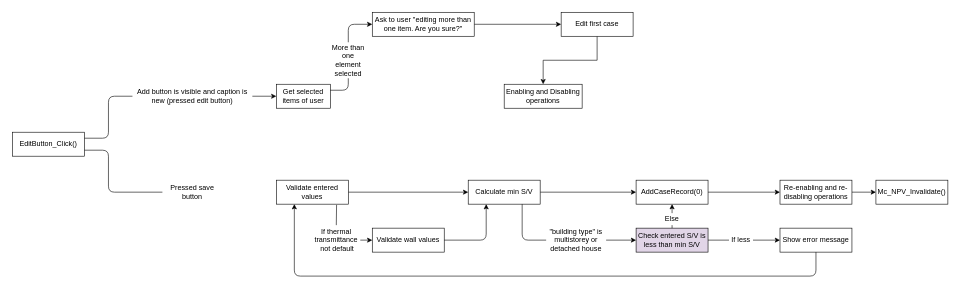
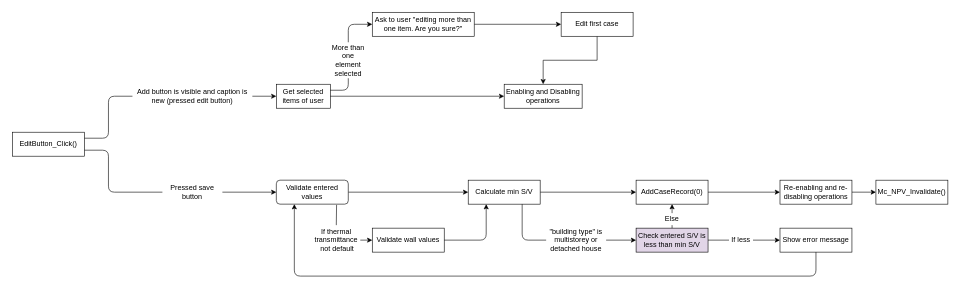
edge "Get selected items of user" -> "Enabling and Disabling operations": added
edge "Pressed save button" -> "Validate entered values": added
node "Validate entered values": shape rectangle -> rounded rectangle
